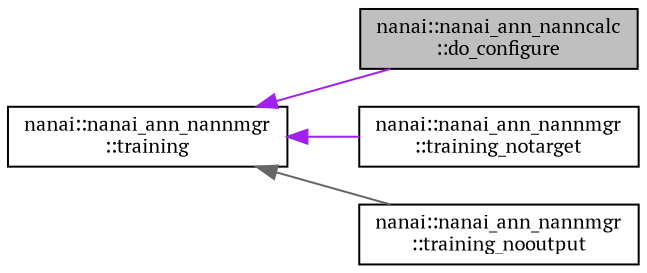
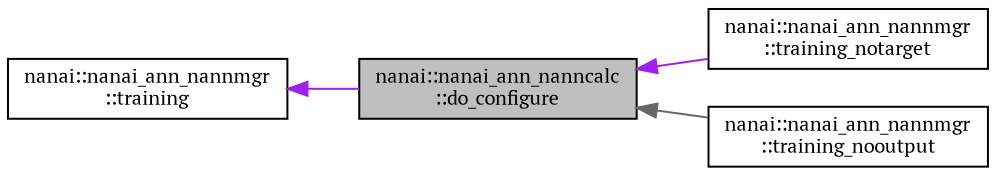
edge "nanai::nanai_ann_nannmgr ::training_notarget" -> "nanai::nanai_ann_nannmgr ::training": now "nanai::nanai_ann_nannmgr ::training_notarget" -> "nanai::nanai_ann_nanncalc ::do_configure"
edge "nanai::nanai_ann_nannmgr ::training_nooutput" -> "nanai::nanai_ann_nannmgr ::training": now "nanai::nanai_ann_nannmgr ::training_nooutput" -> "nanai::nanai_ann_nanncalc ::do_configure"
